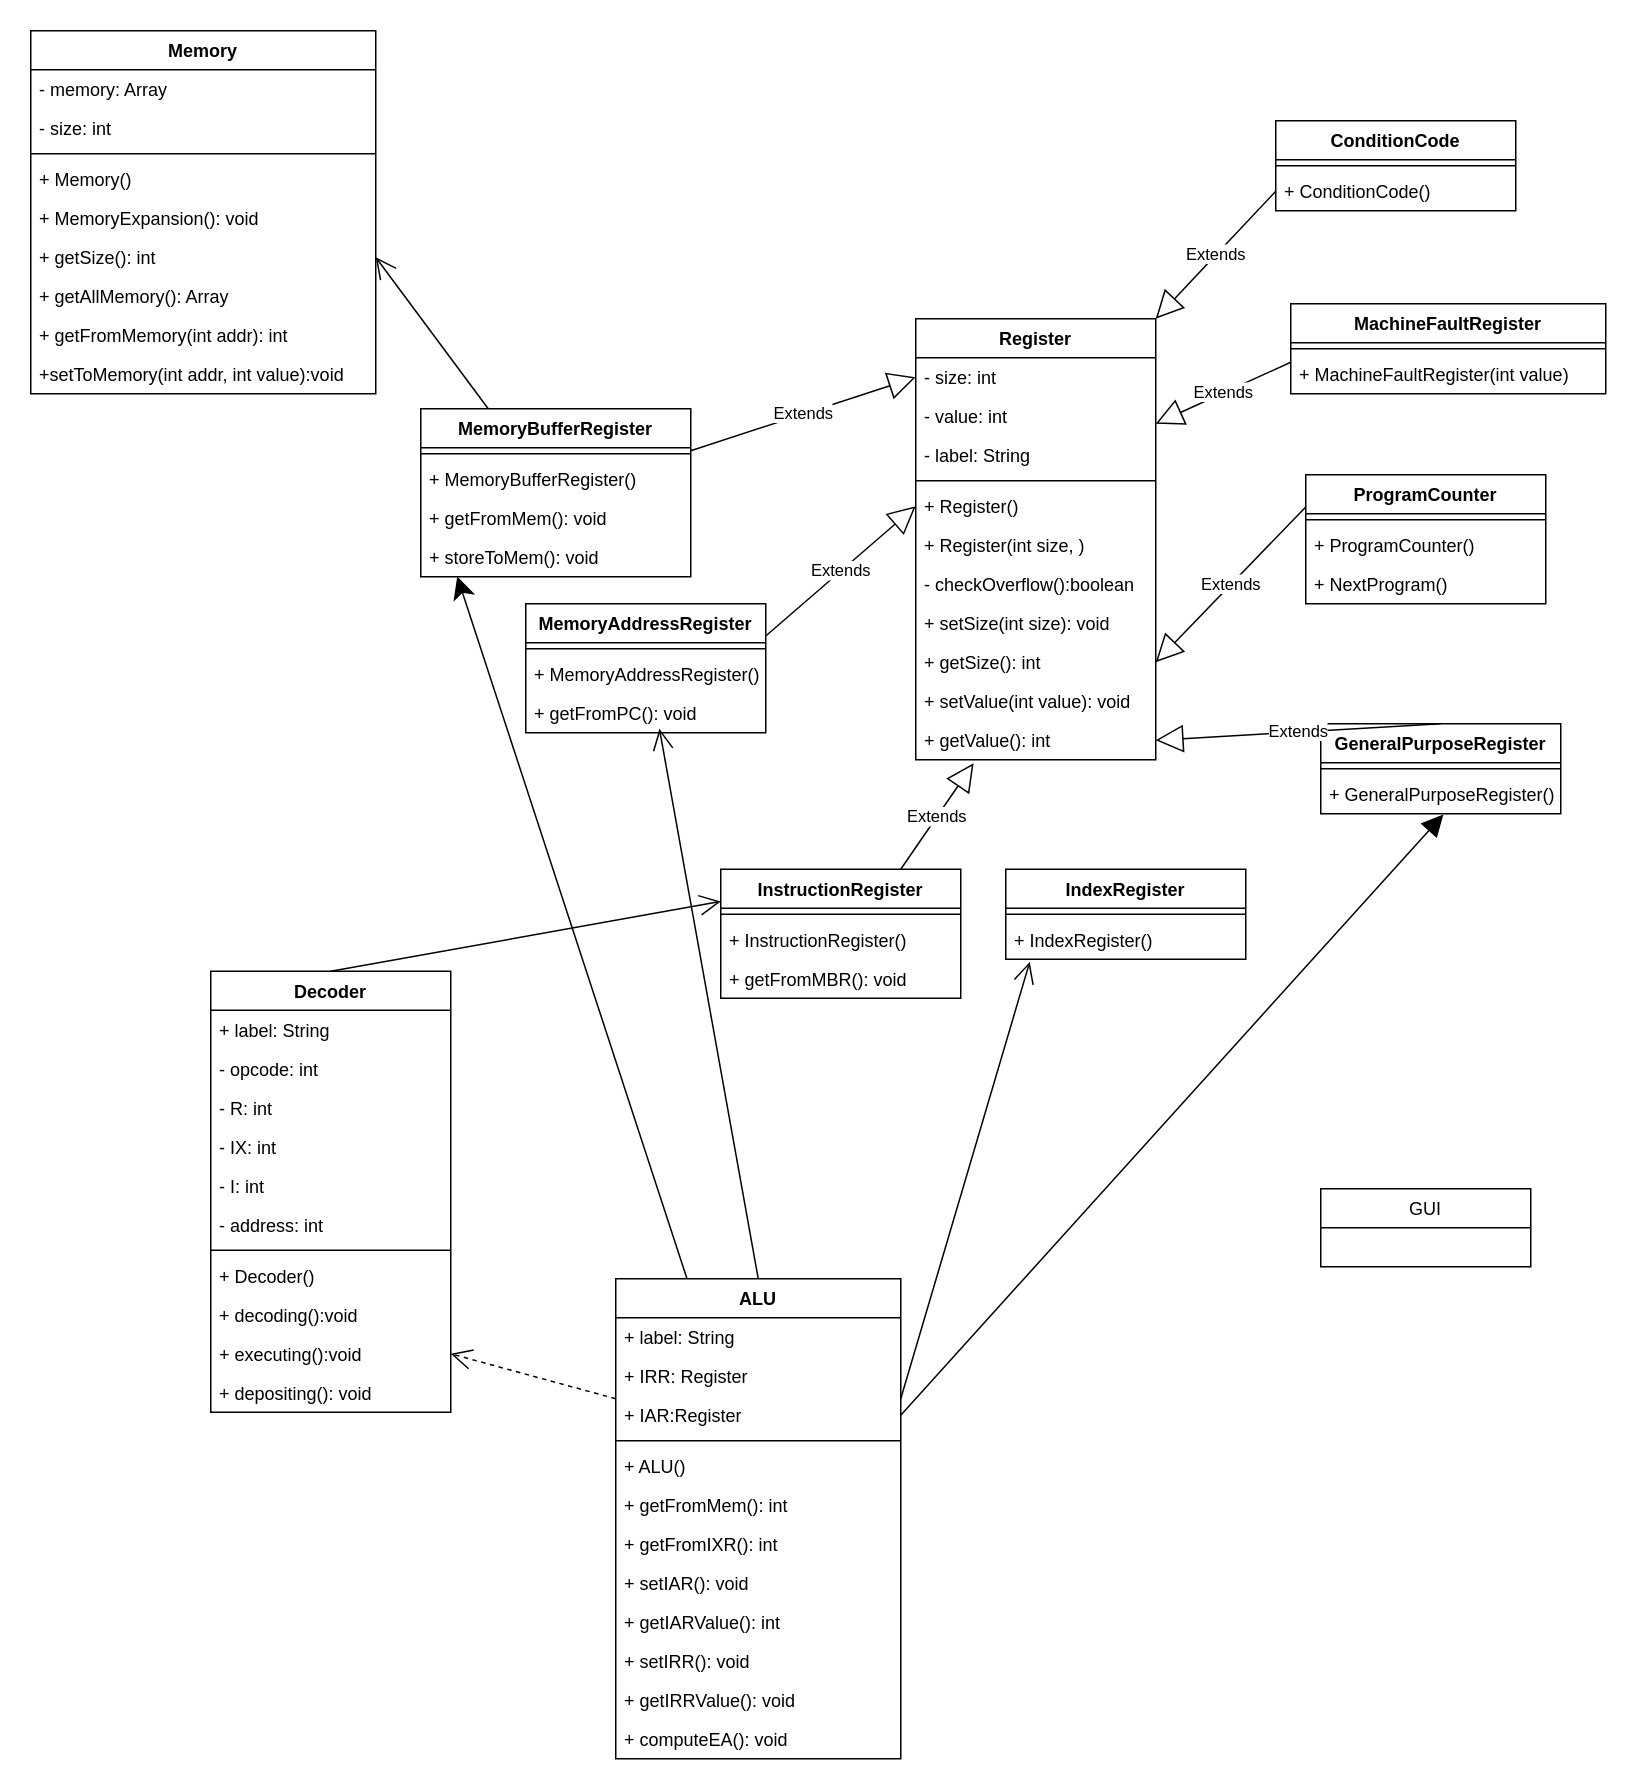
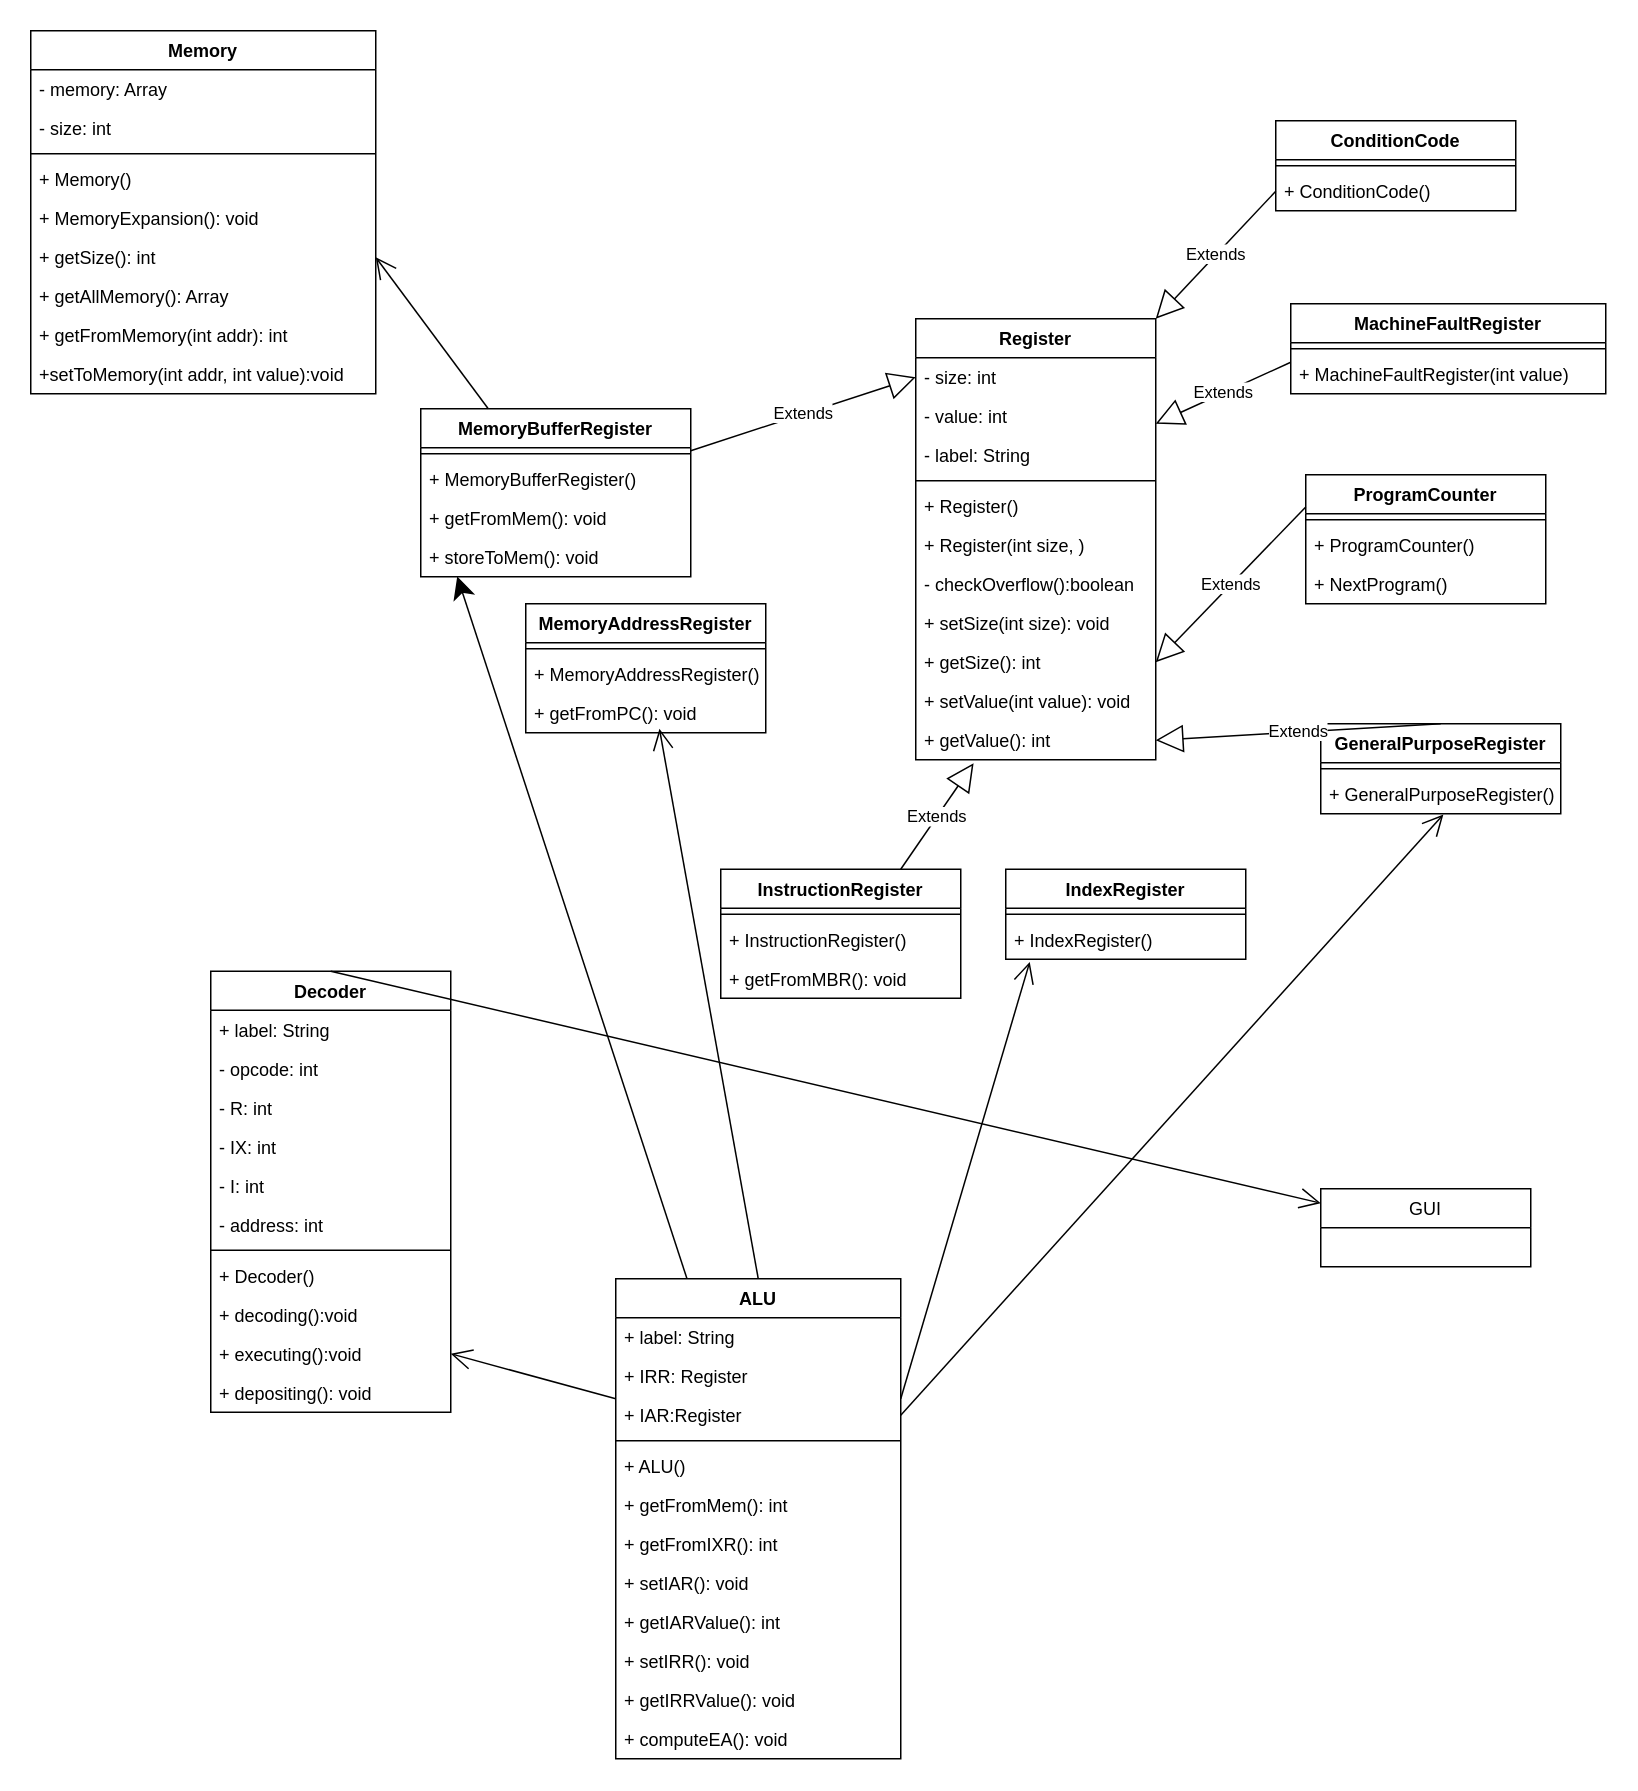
edge "MemoryAddressRegister" -> "+ Register()": removed, label "Extends"
edge "+ IAR:Register" -> "+ GeneralPurposeRegister()": arrowhead block -> open
edge "Decoder" -> "InstructionRegister": now "Decoder" -> "GUI"
edge "ALU" -> "+ executing():void": style dashed -> solid
